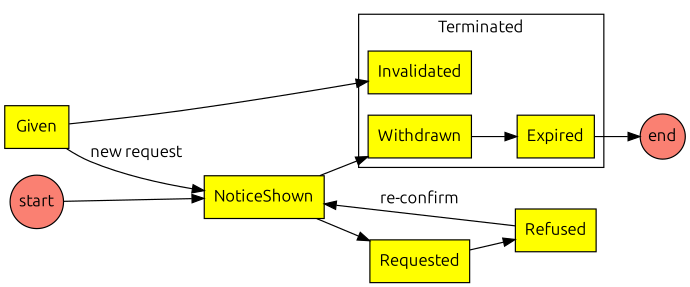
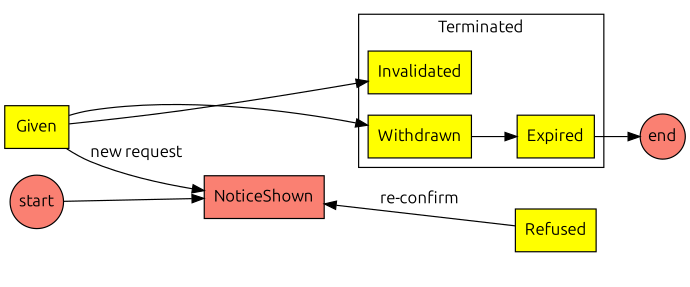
edge "NoticeShown" -> "Withdrawn": now "Given" -> "Withdrawn"
node "NoticeShown": fillcolor yellow -> salmon
node "Requested": removed
